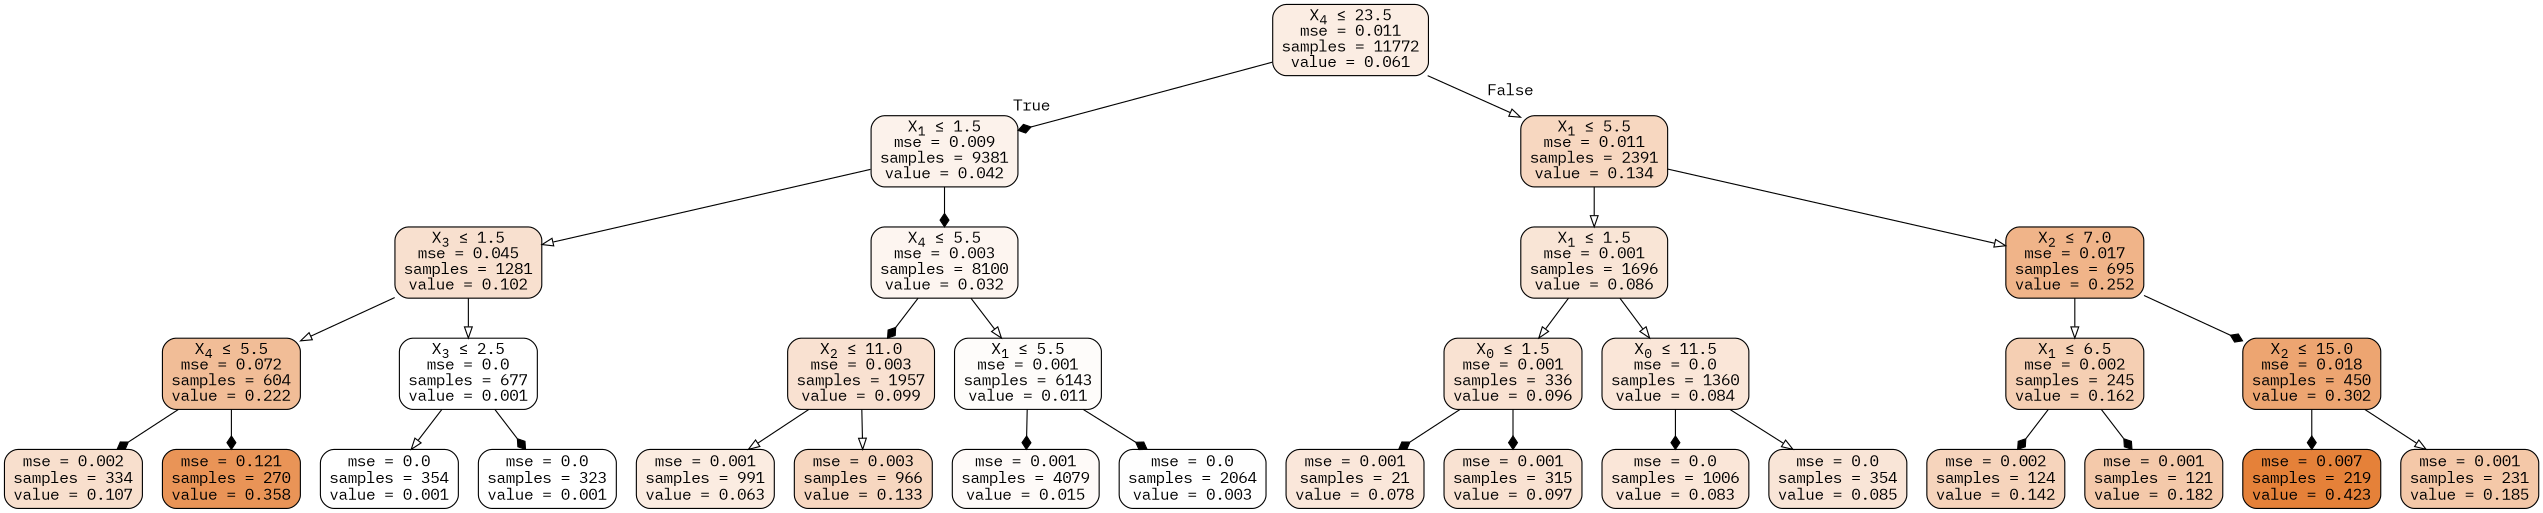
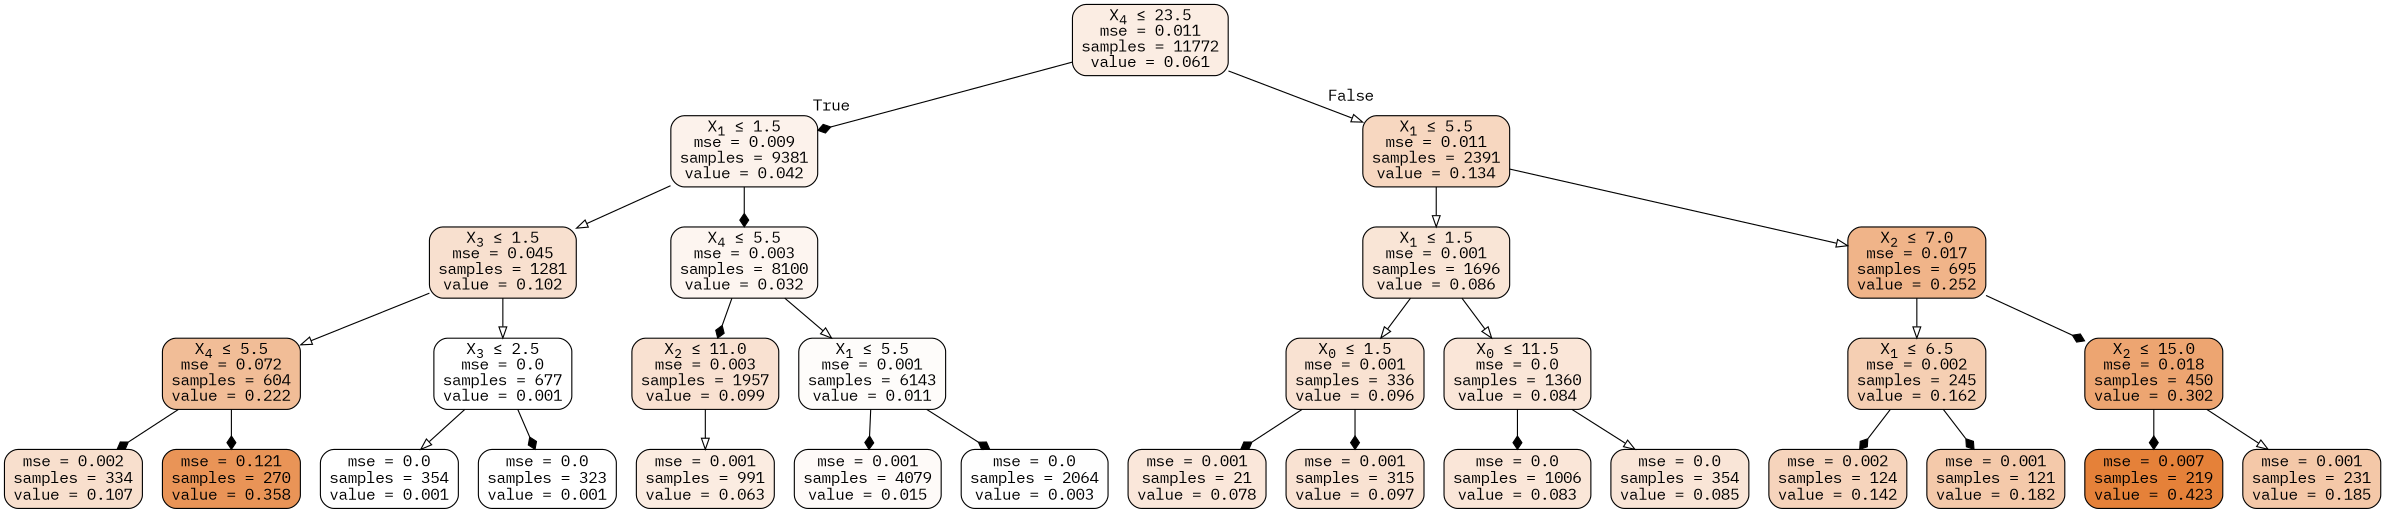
node "mse = 0.003": removed
